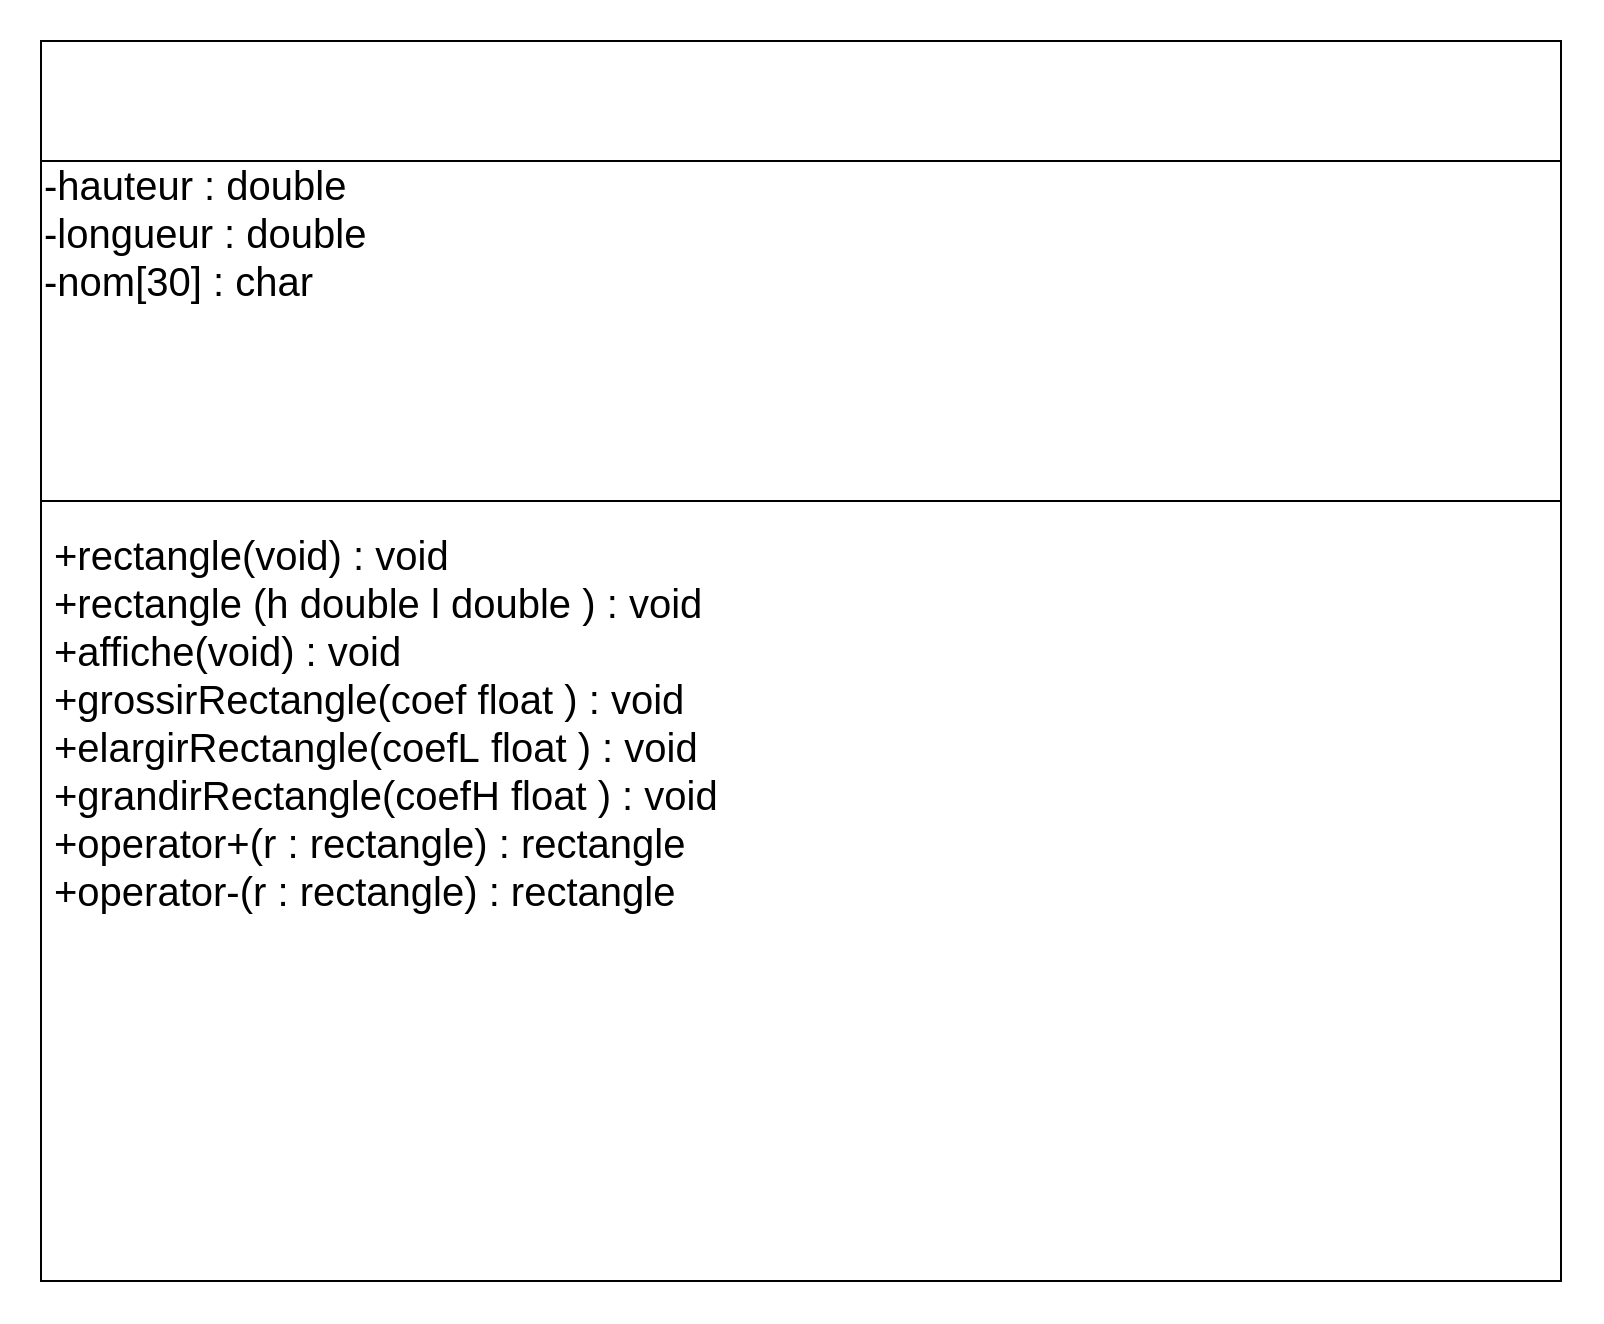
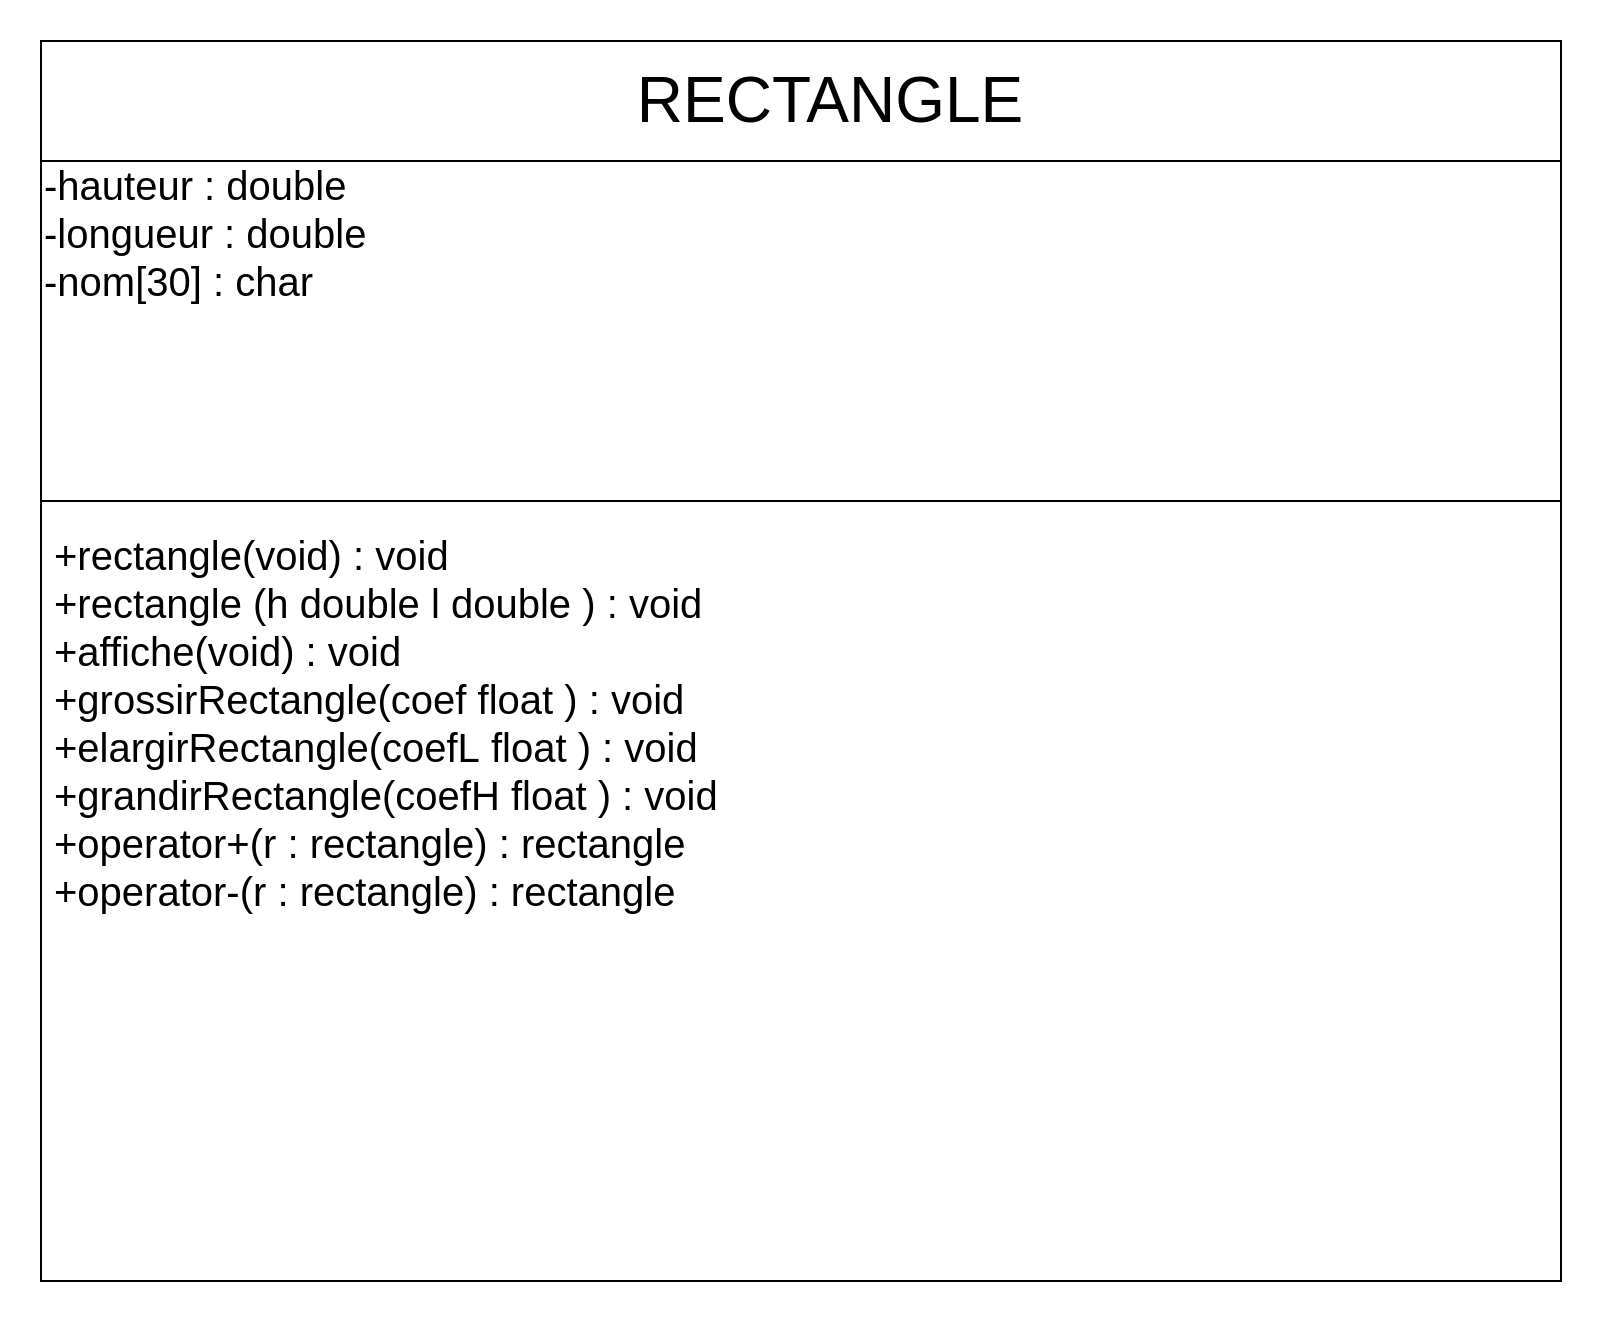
node "RECTANGLE": added
